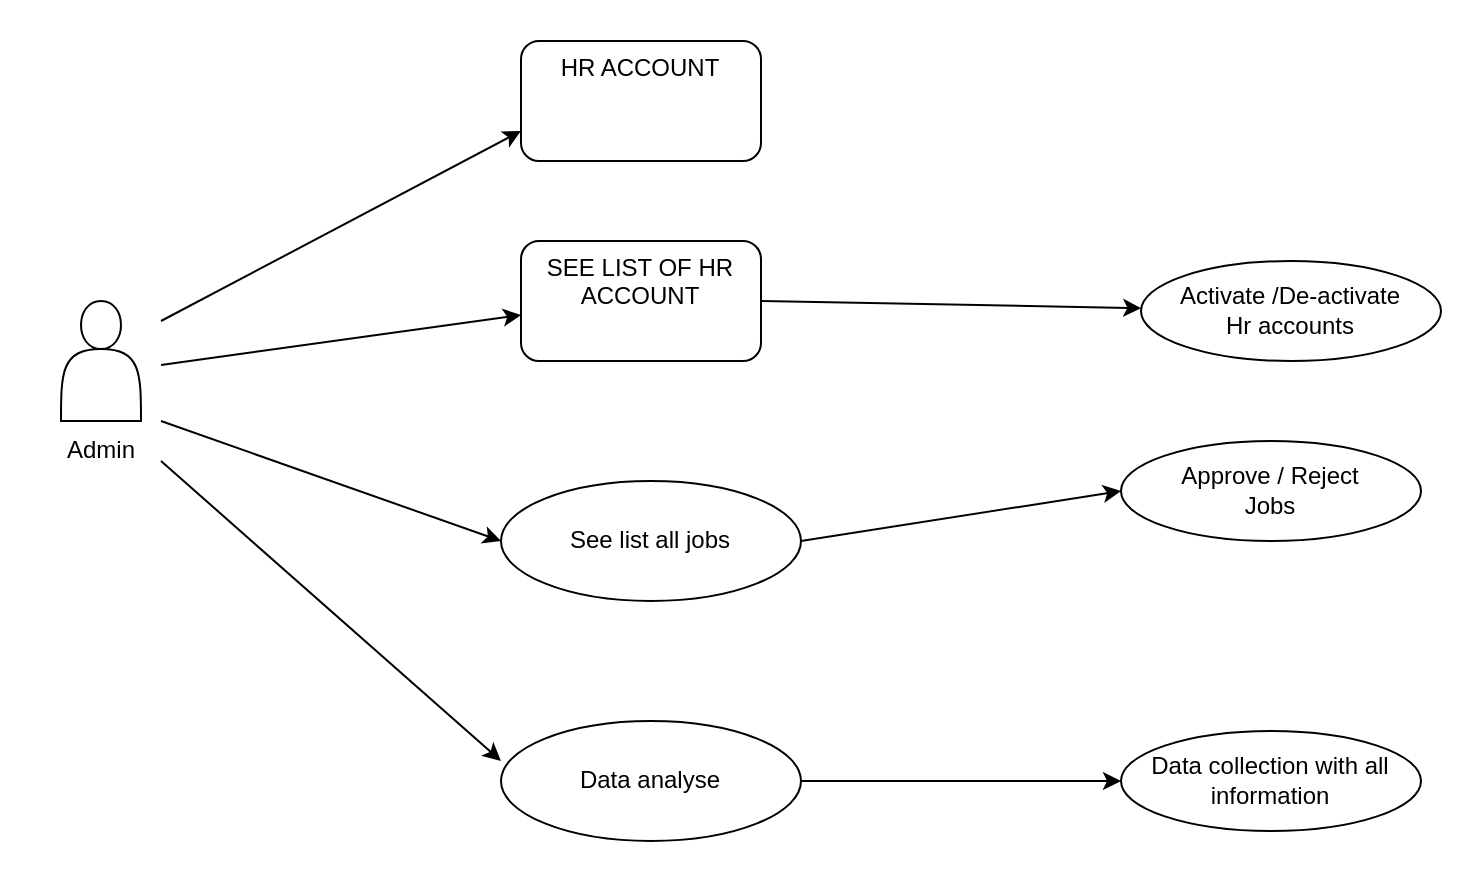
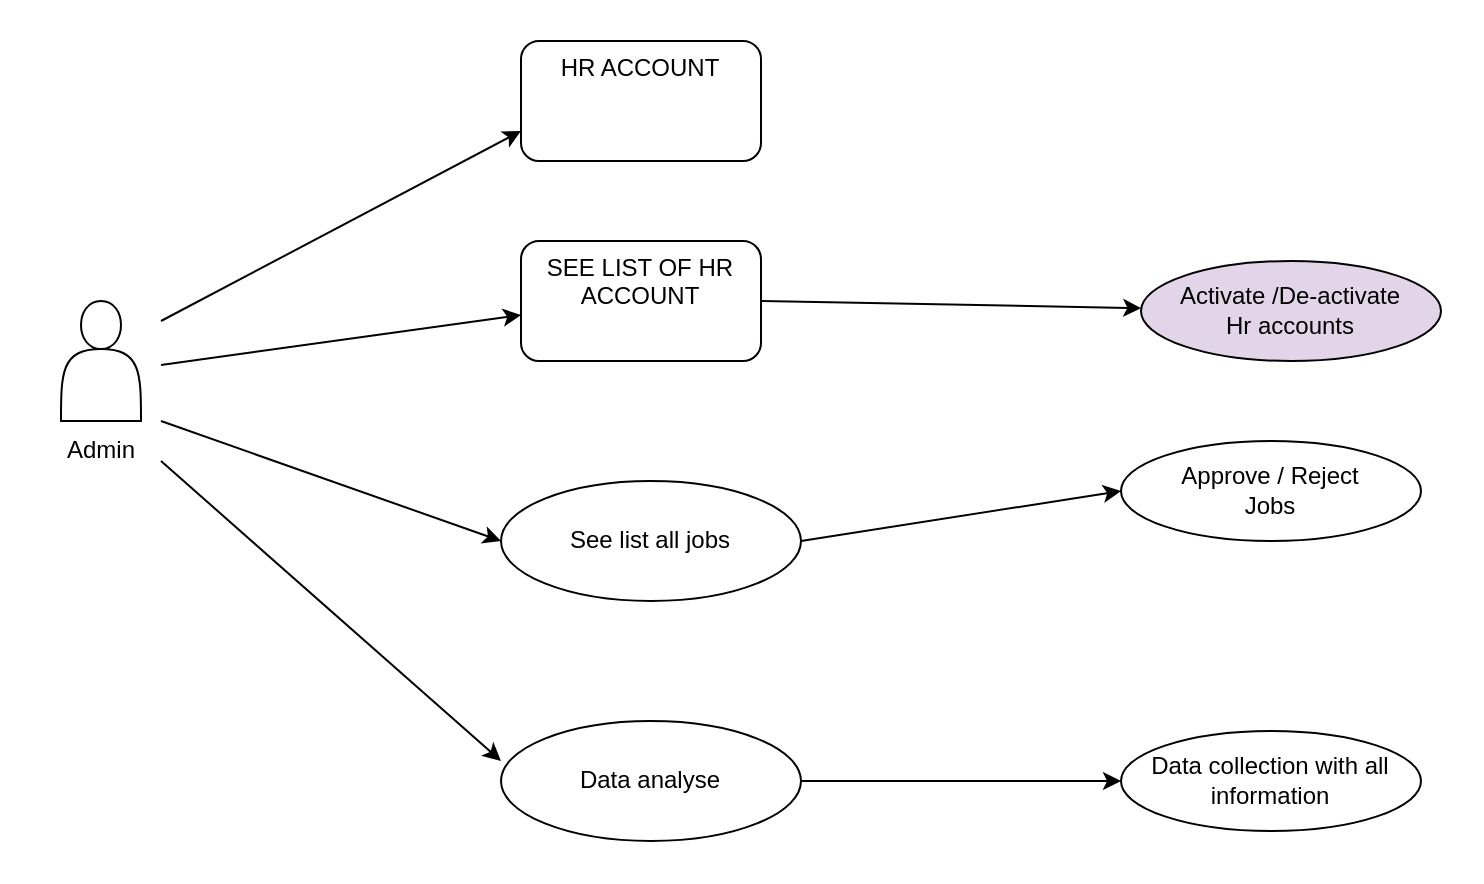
node "Activate /De-activate Hr accounts": fillcolor #ffffff -> #e1d5e7
